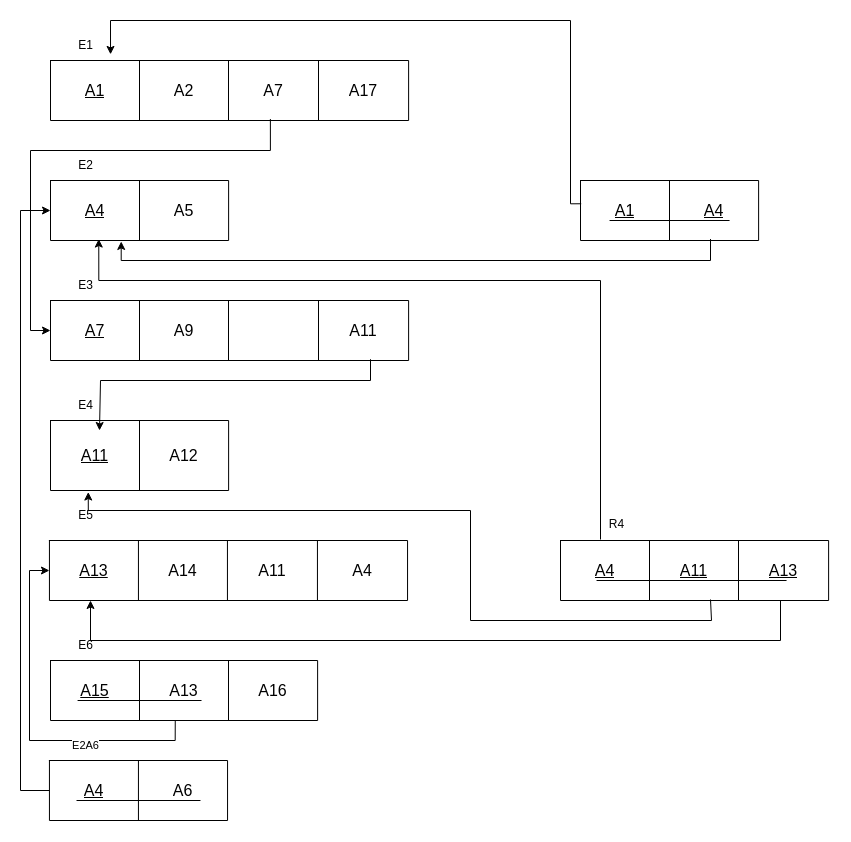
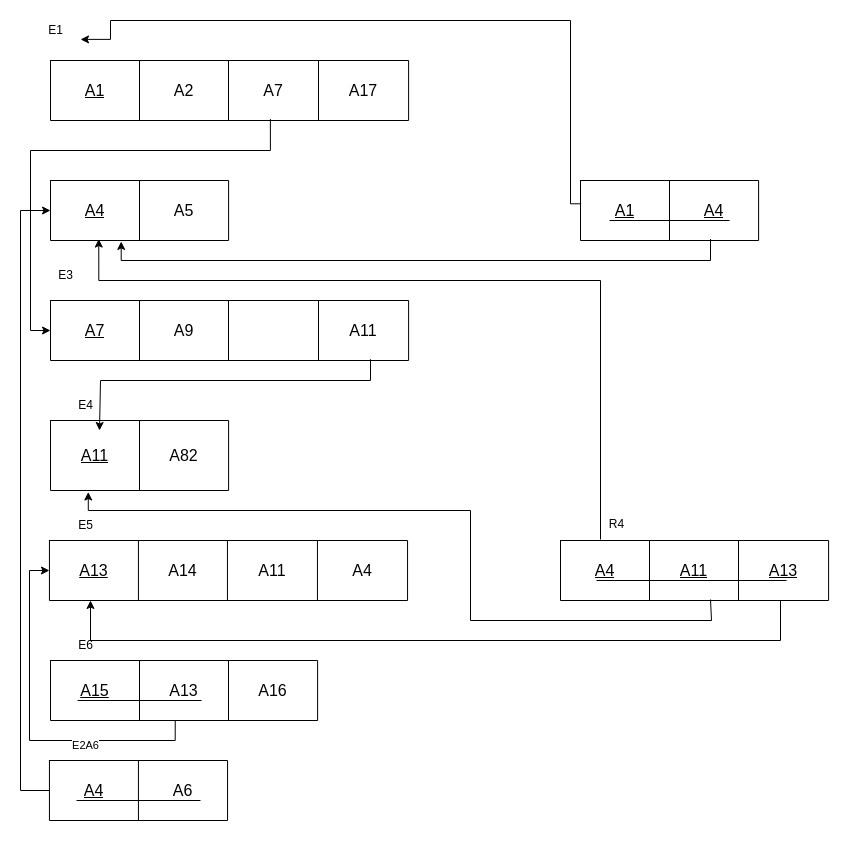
node "E1": moved (86, 46) -> (56, 31)
node "E2": removed
node "E3": moved (86, 286) -> (66, 276)
node "A12": label "A12" -> "A82"
node "E5": moved (86, 516) -> (86, 526)
